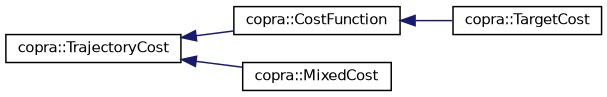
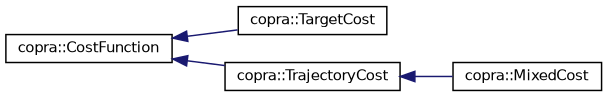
edge "copra::CostFunction" -> "copra::TrajectoryCost": reversed
